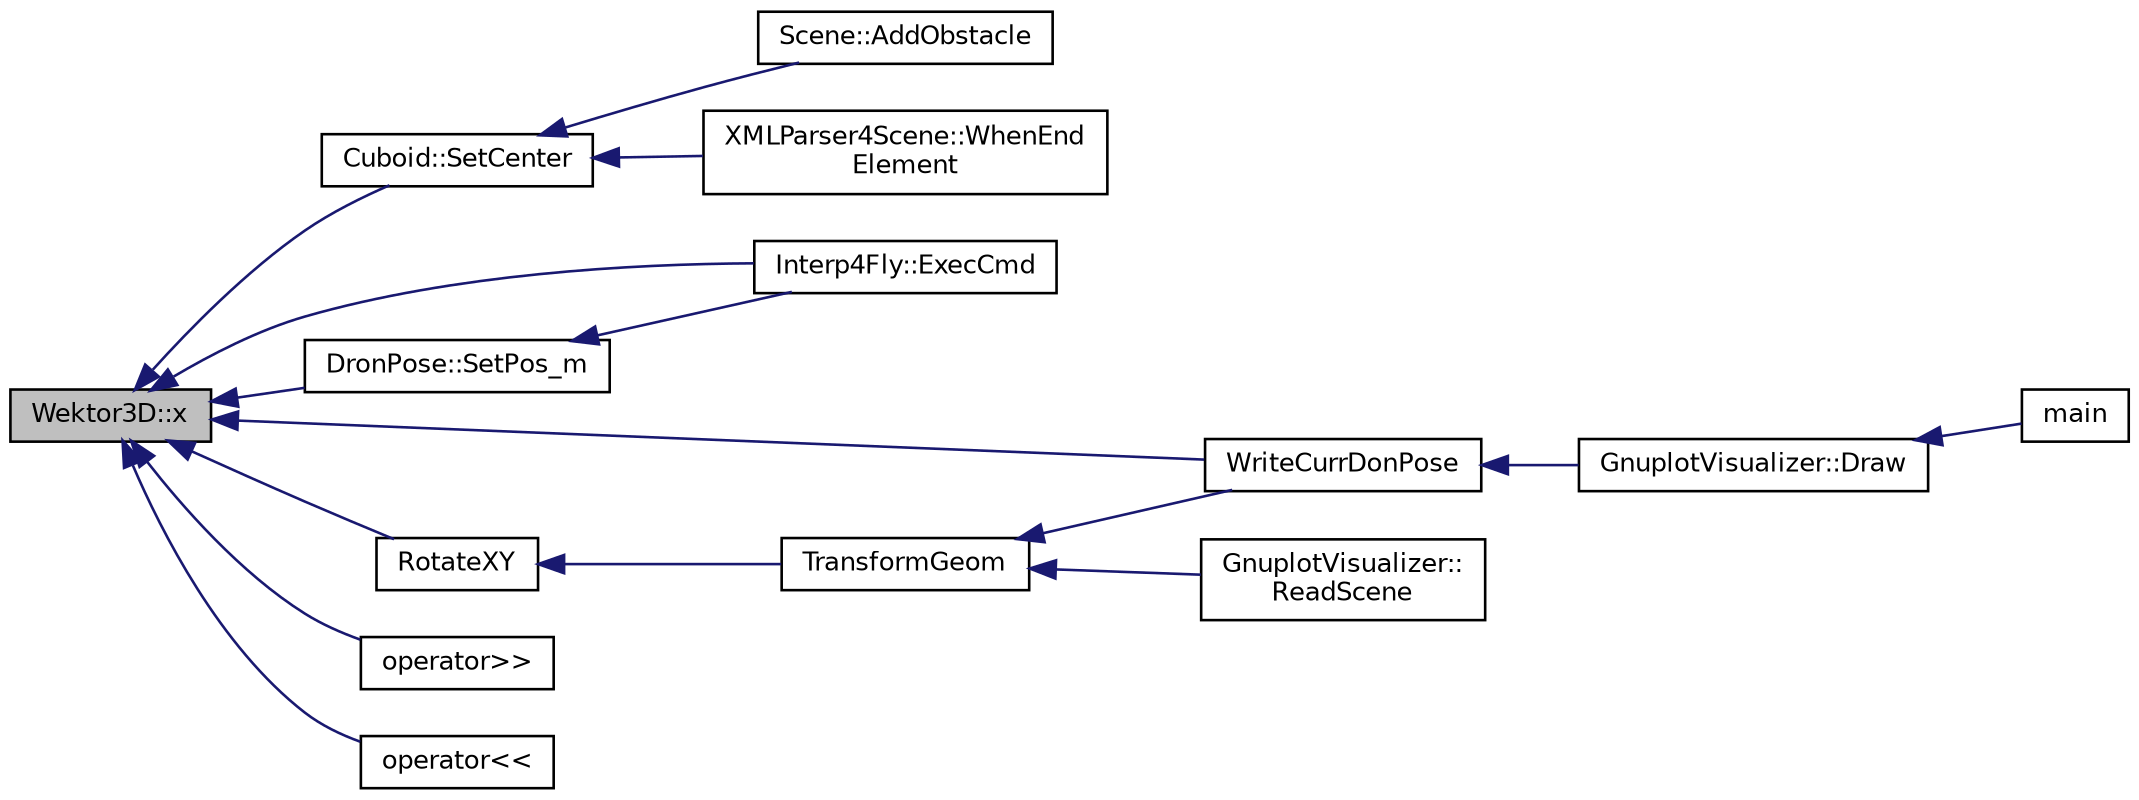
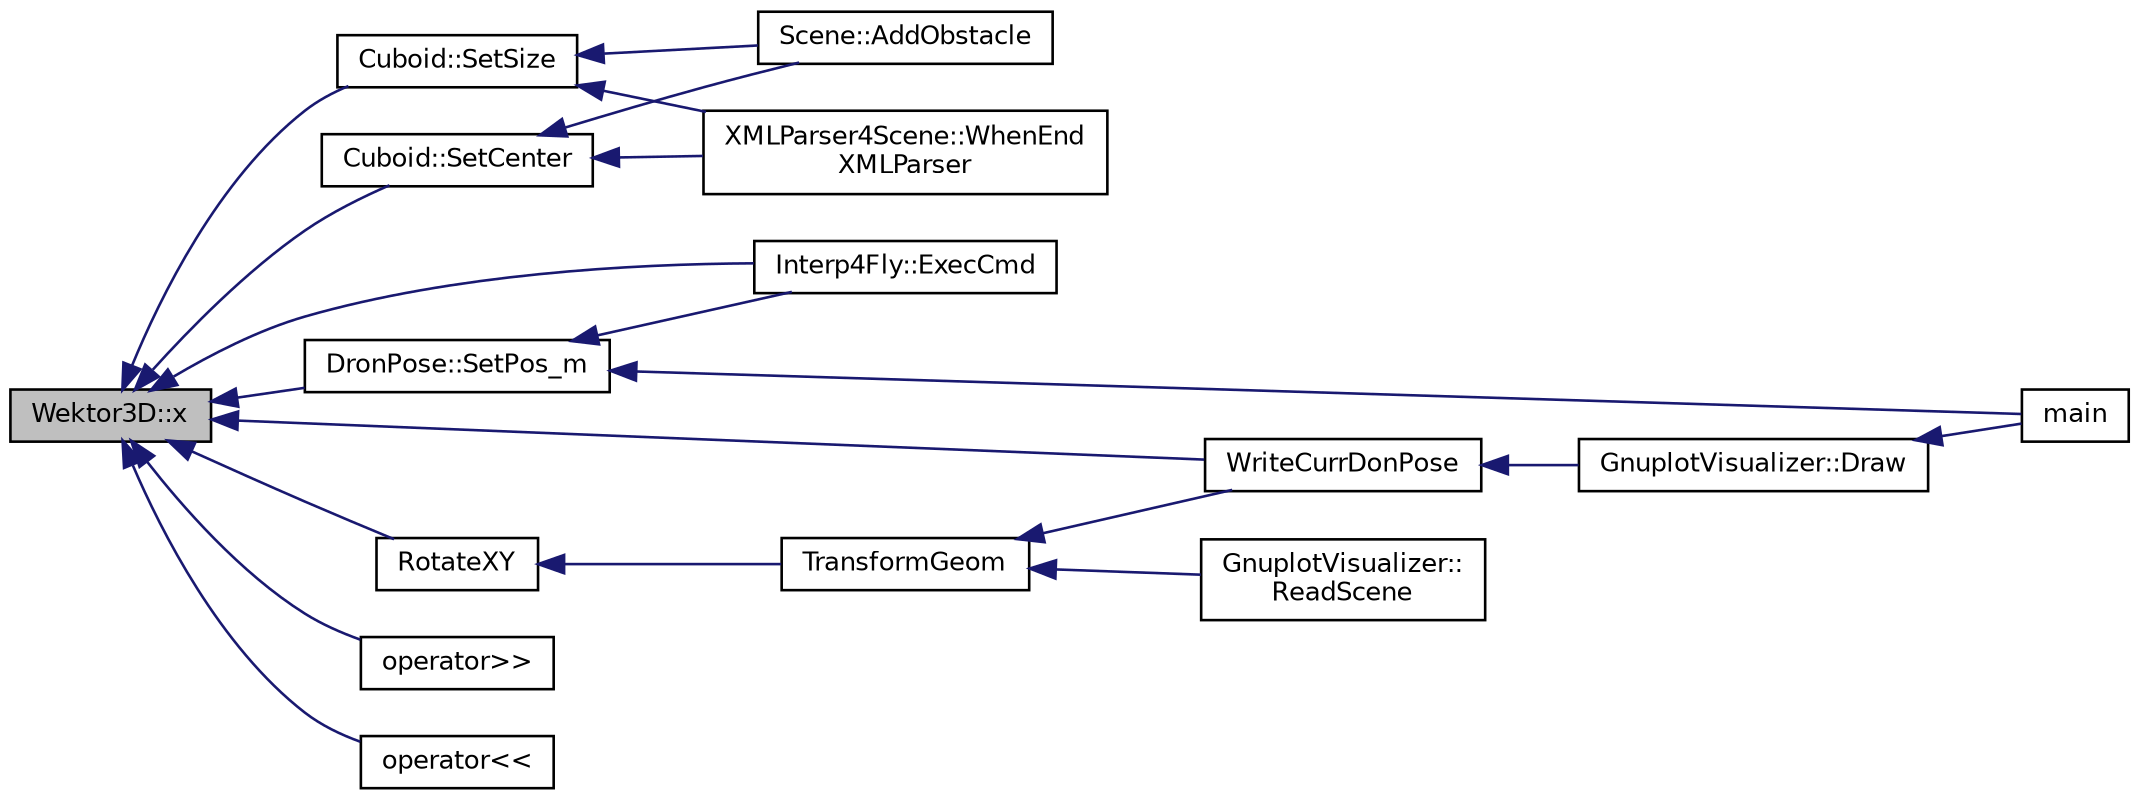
node "Cuboid::SetSize": added
node "XMLParser4Scene::WhenEnd Element": label "XMLParser4Scene::WhenEnd Element" -> "XMLParser4Scene::WhenEnd XMLParser"
edge "main" -> "DronPose::SetPos_m": added
